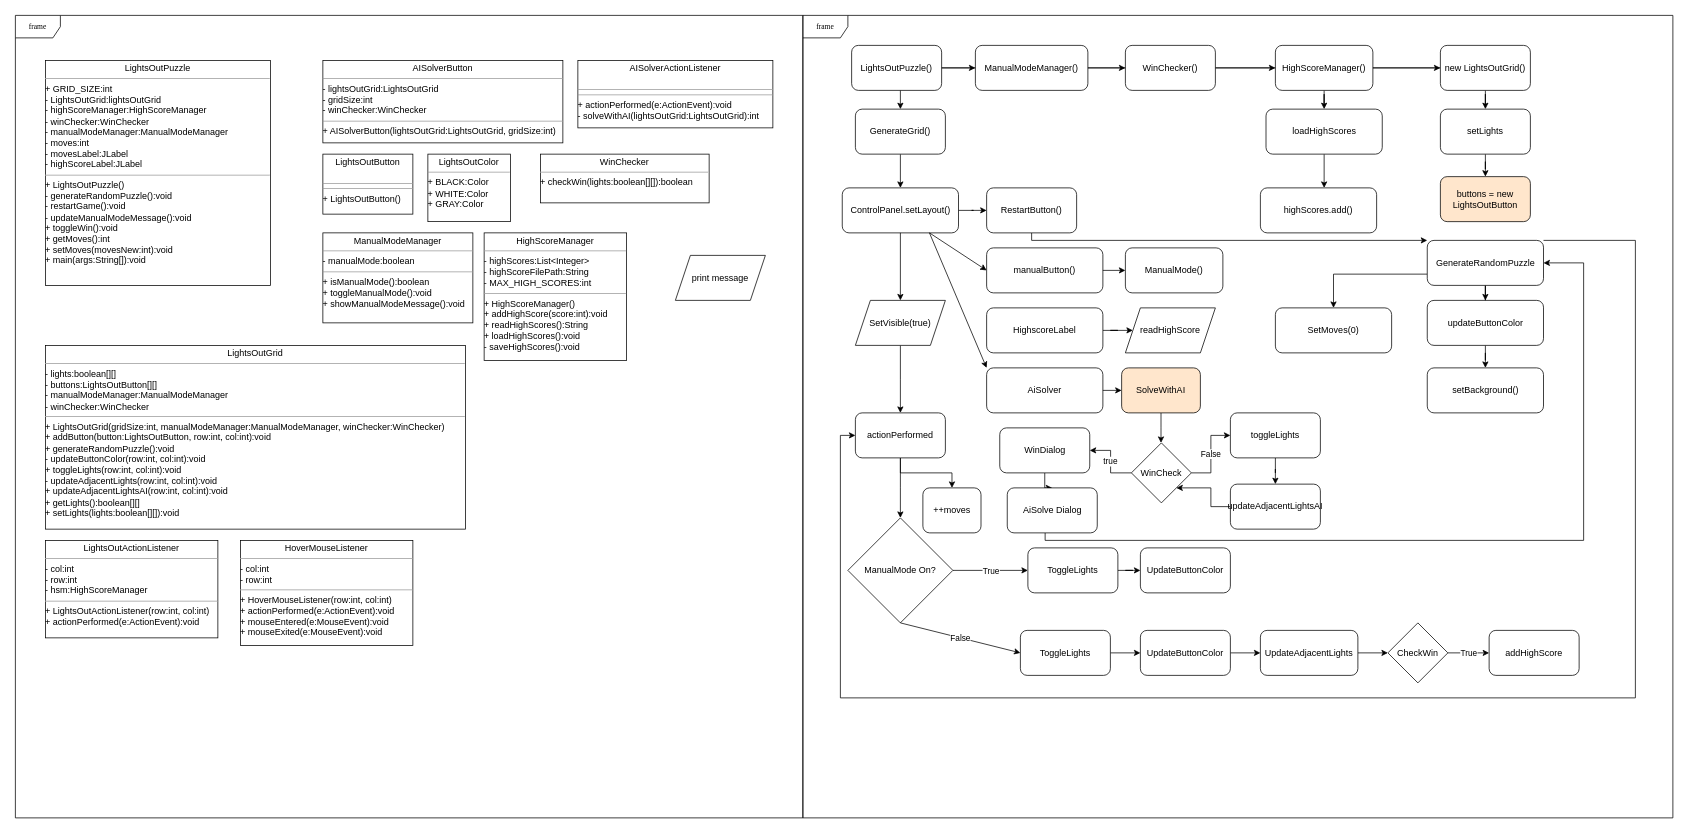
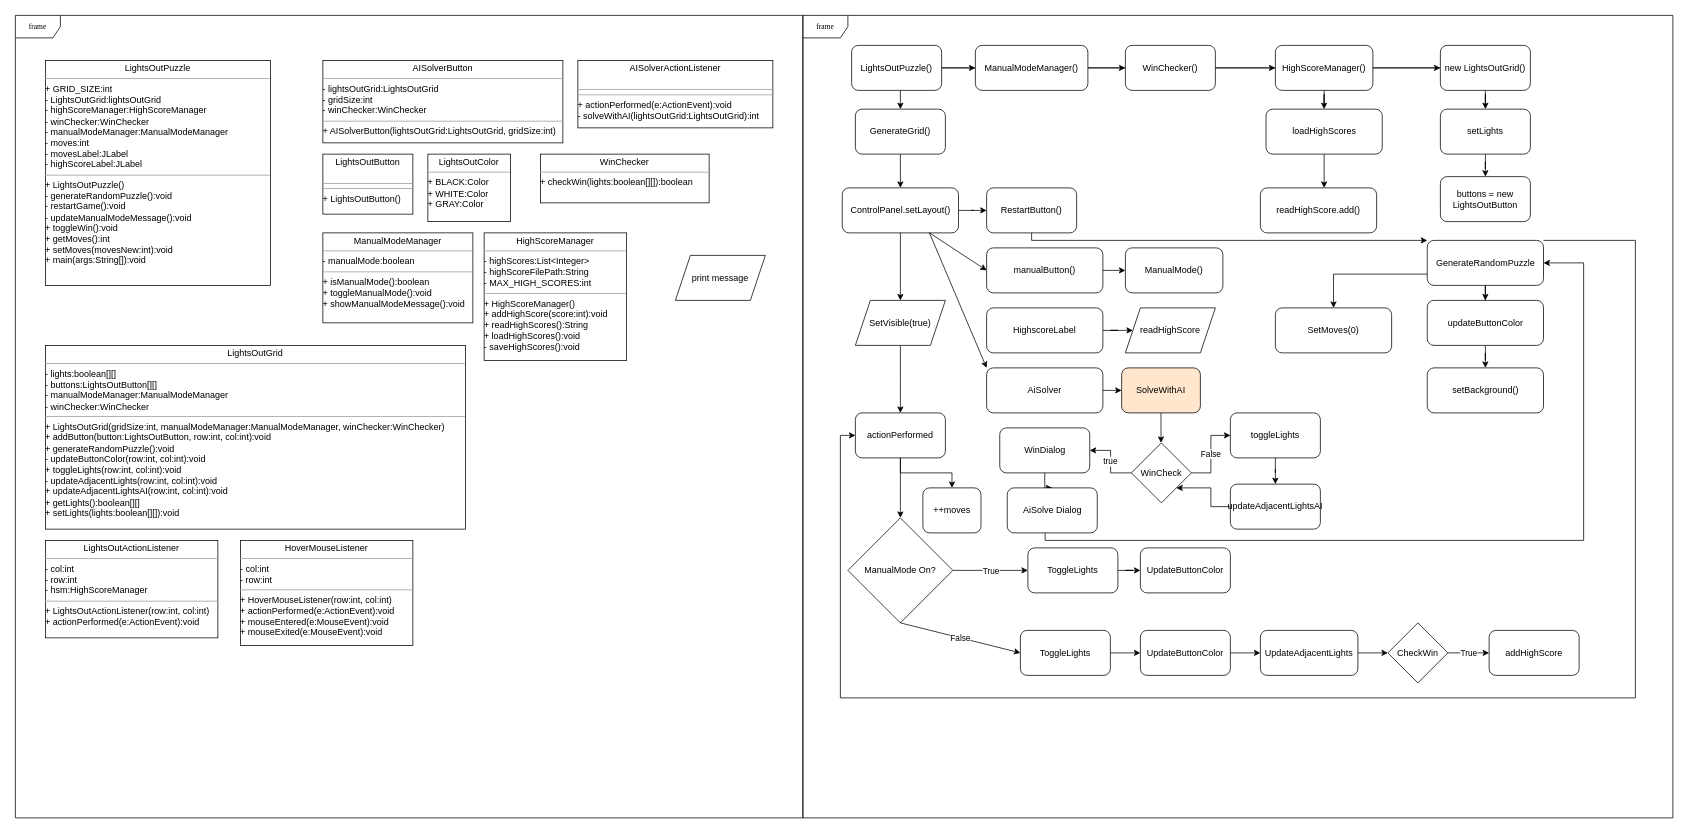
node "buttons = new LightsOutButton": fillcolor #ffe6cc -> #ffffff
node "highScores.add()": label "highScores.add()" -> "readHighScore.add()"
